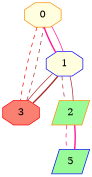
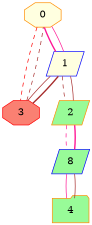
node "1": shape octagon -> parallelogram
node "5": label "5" -> "8"
node "4": added
